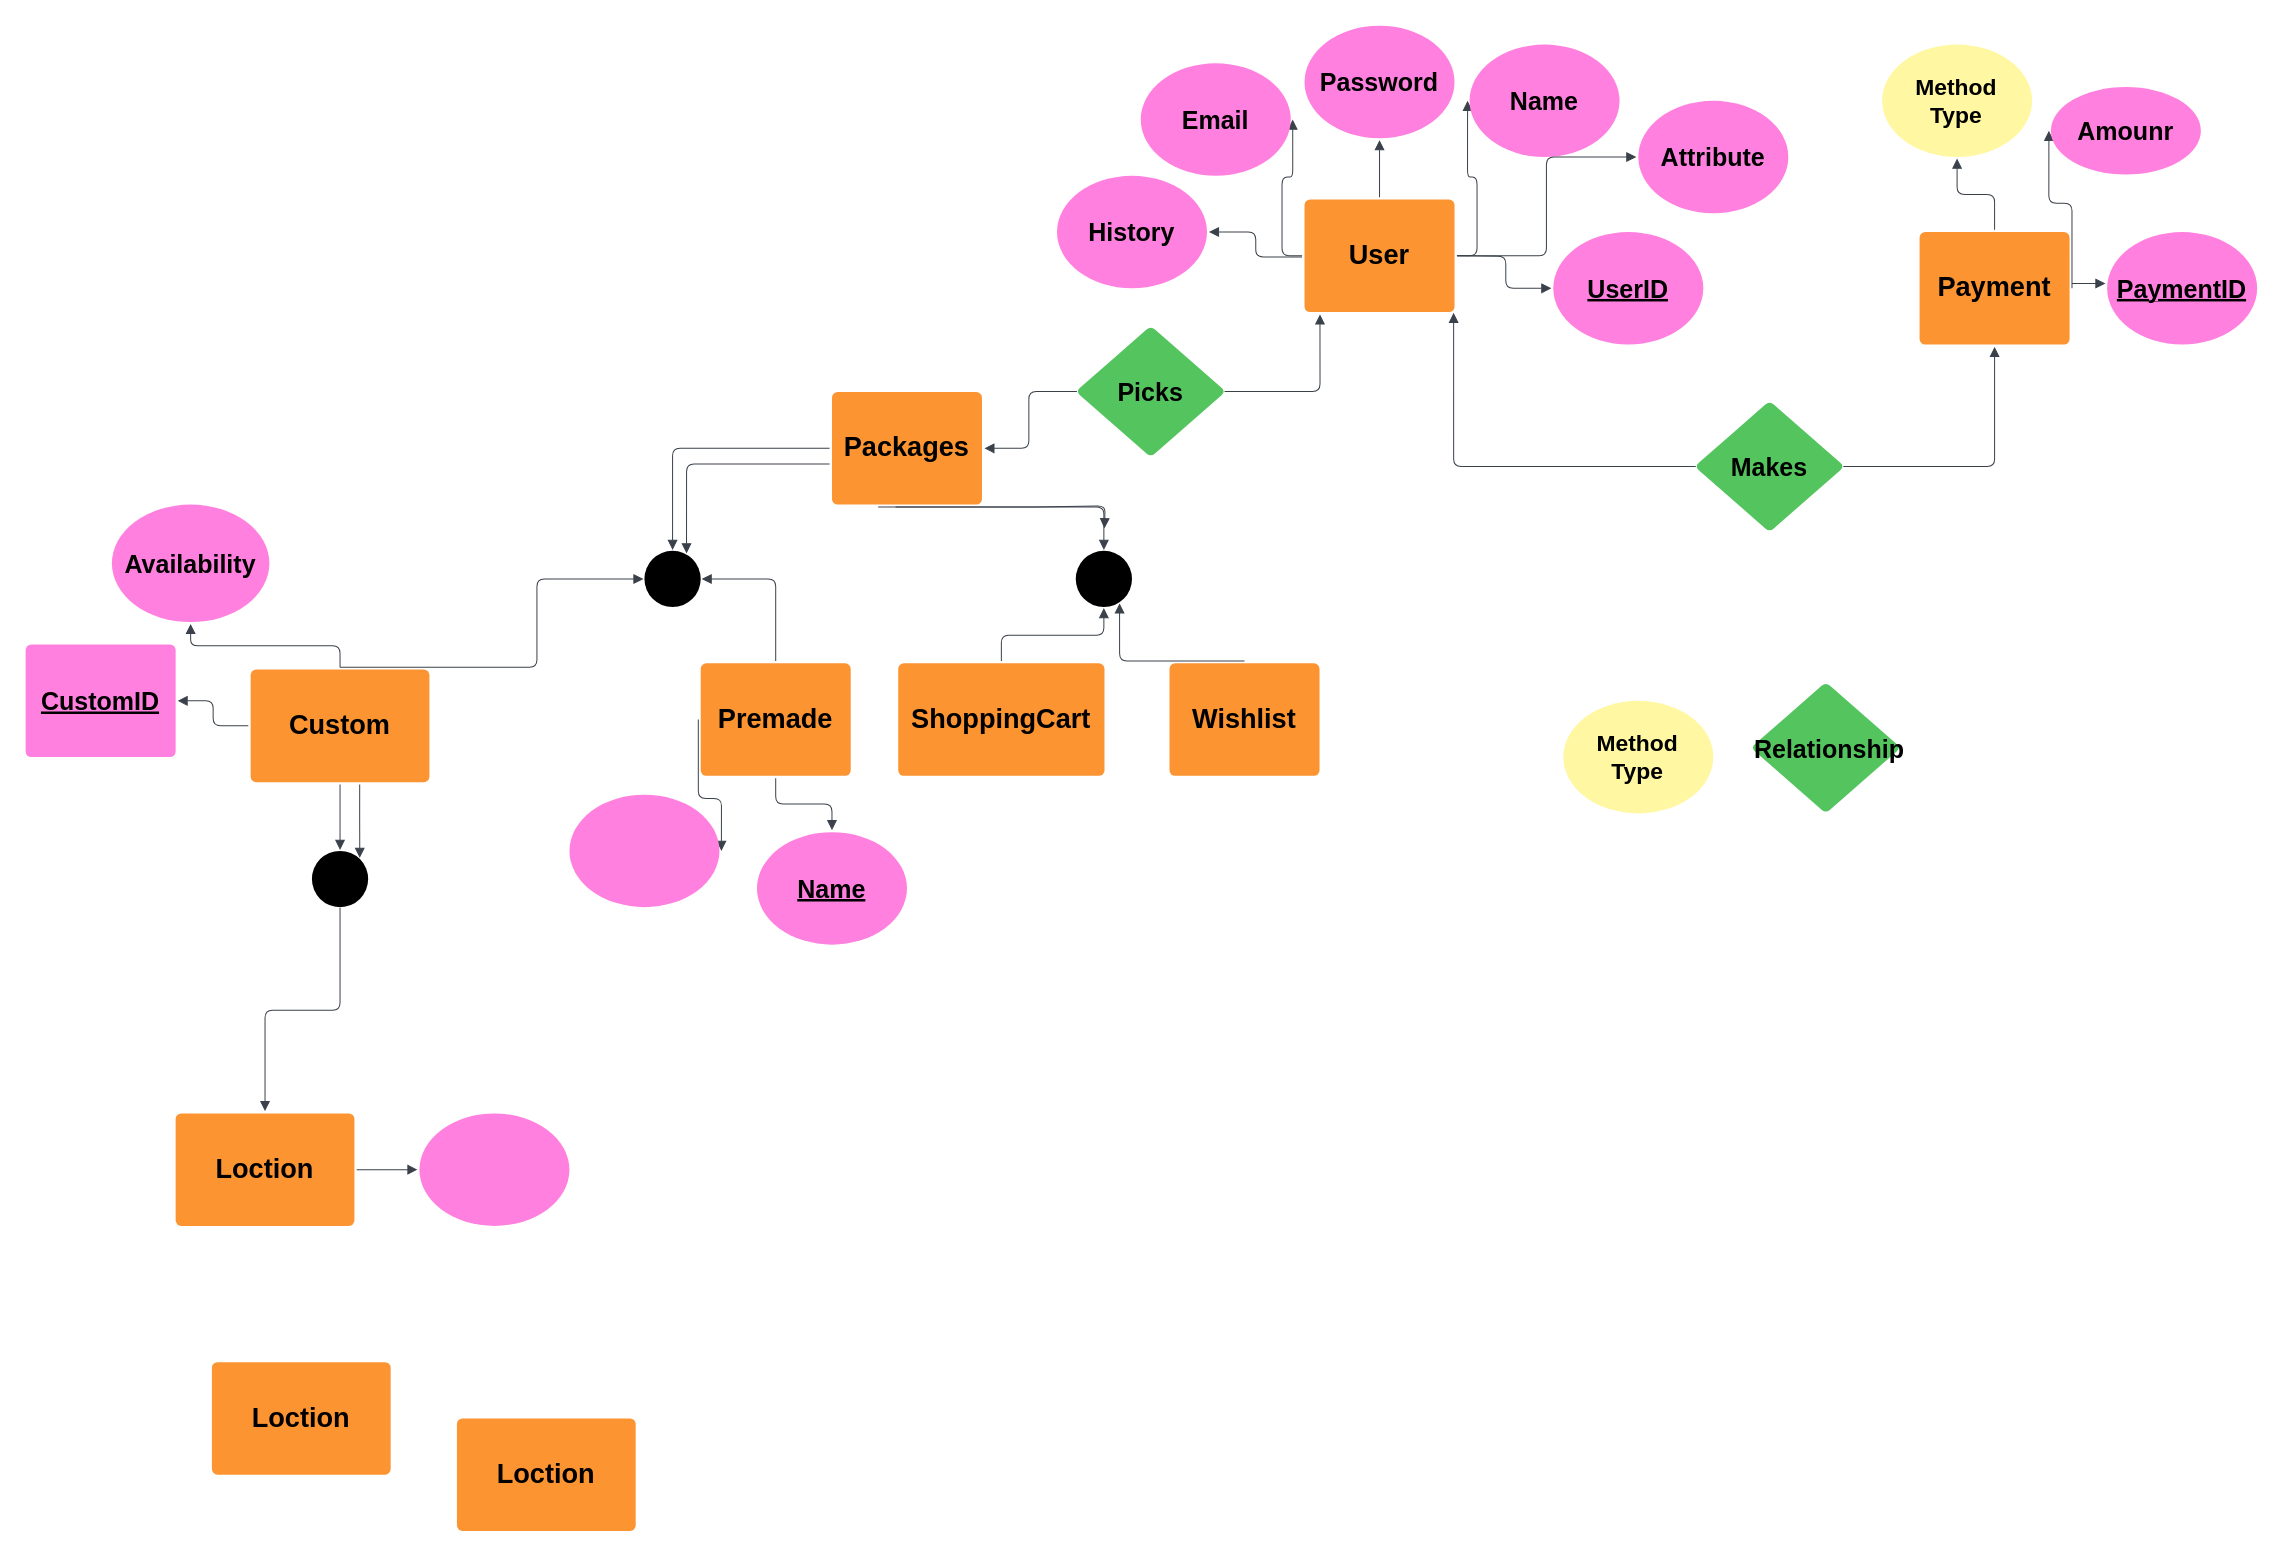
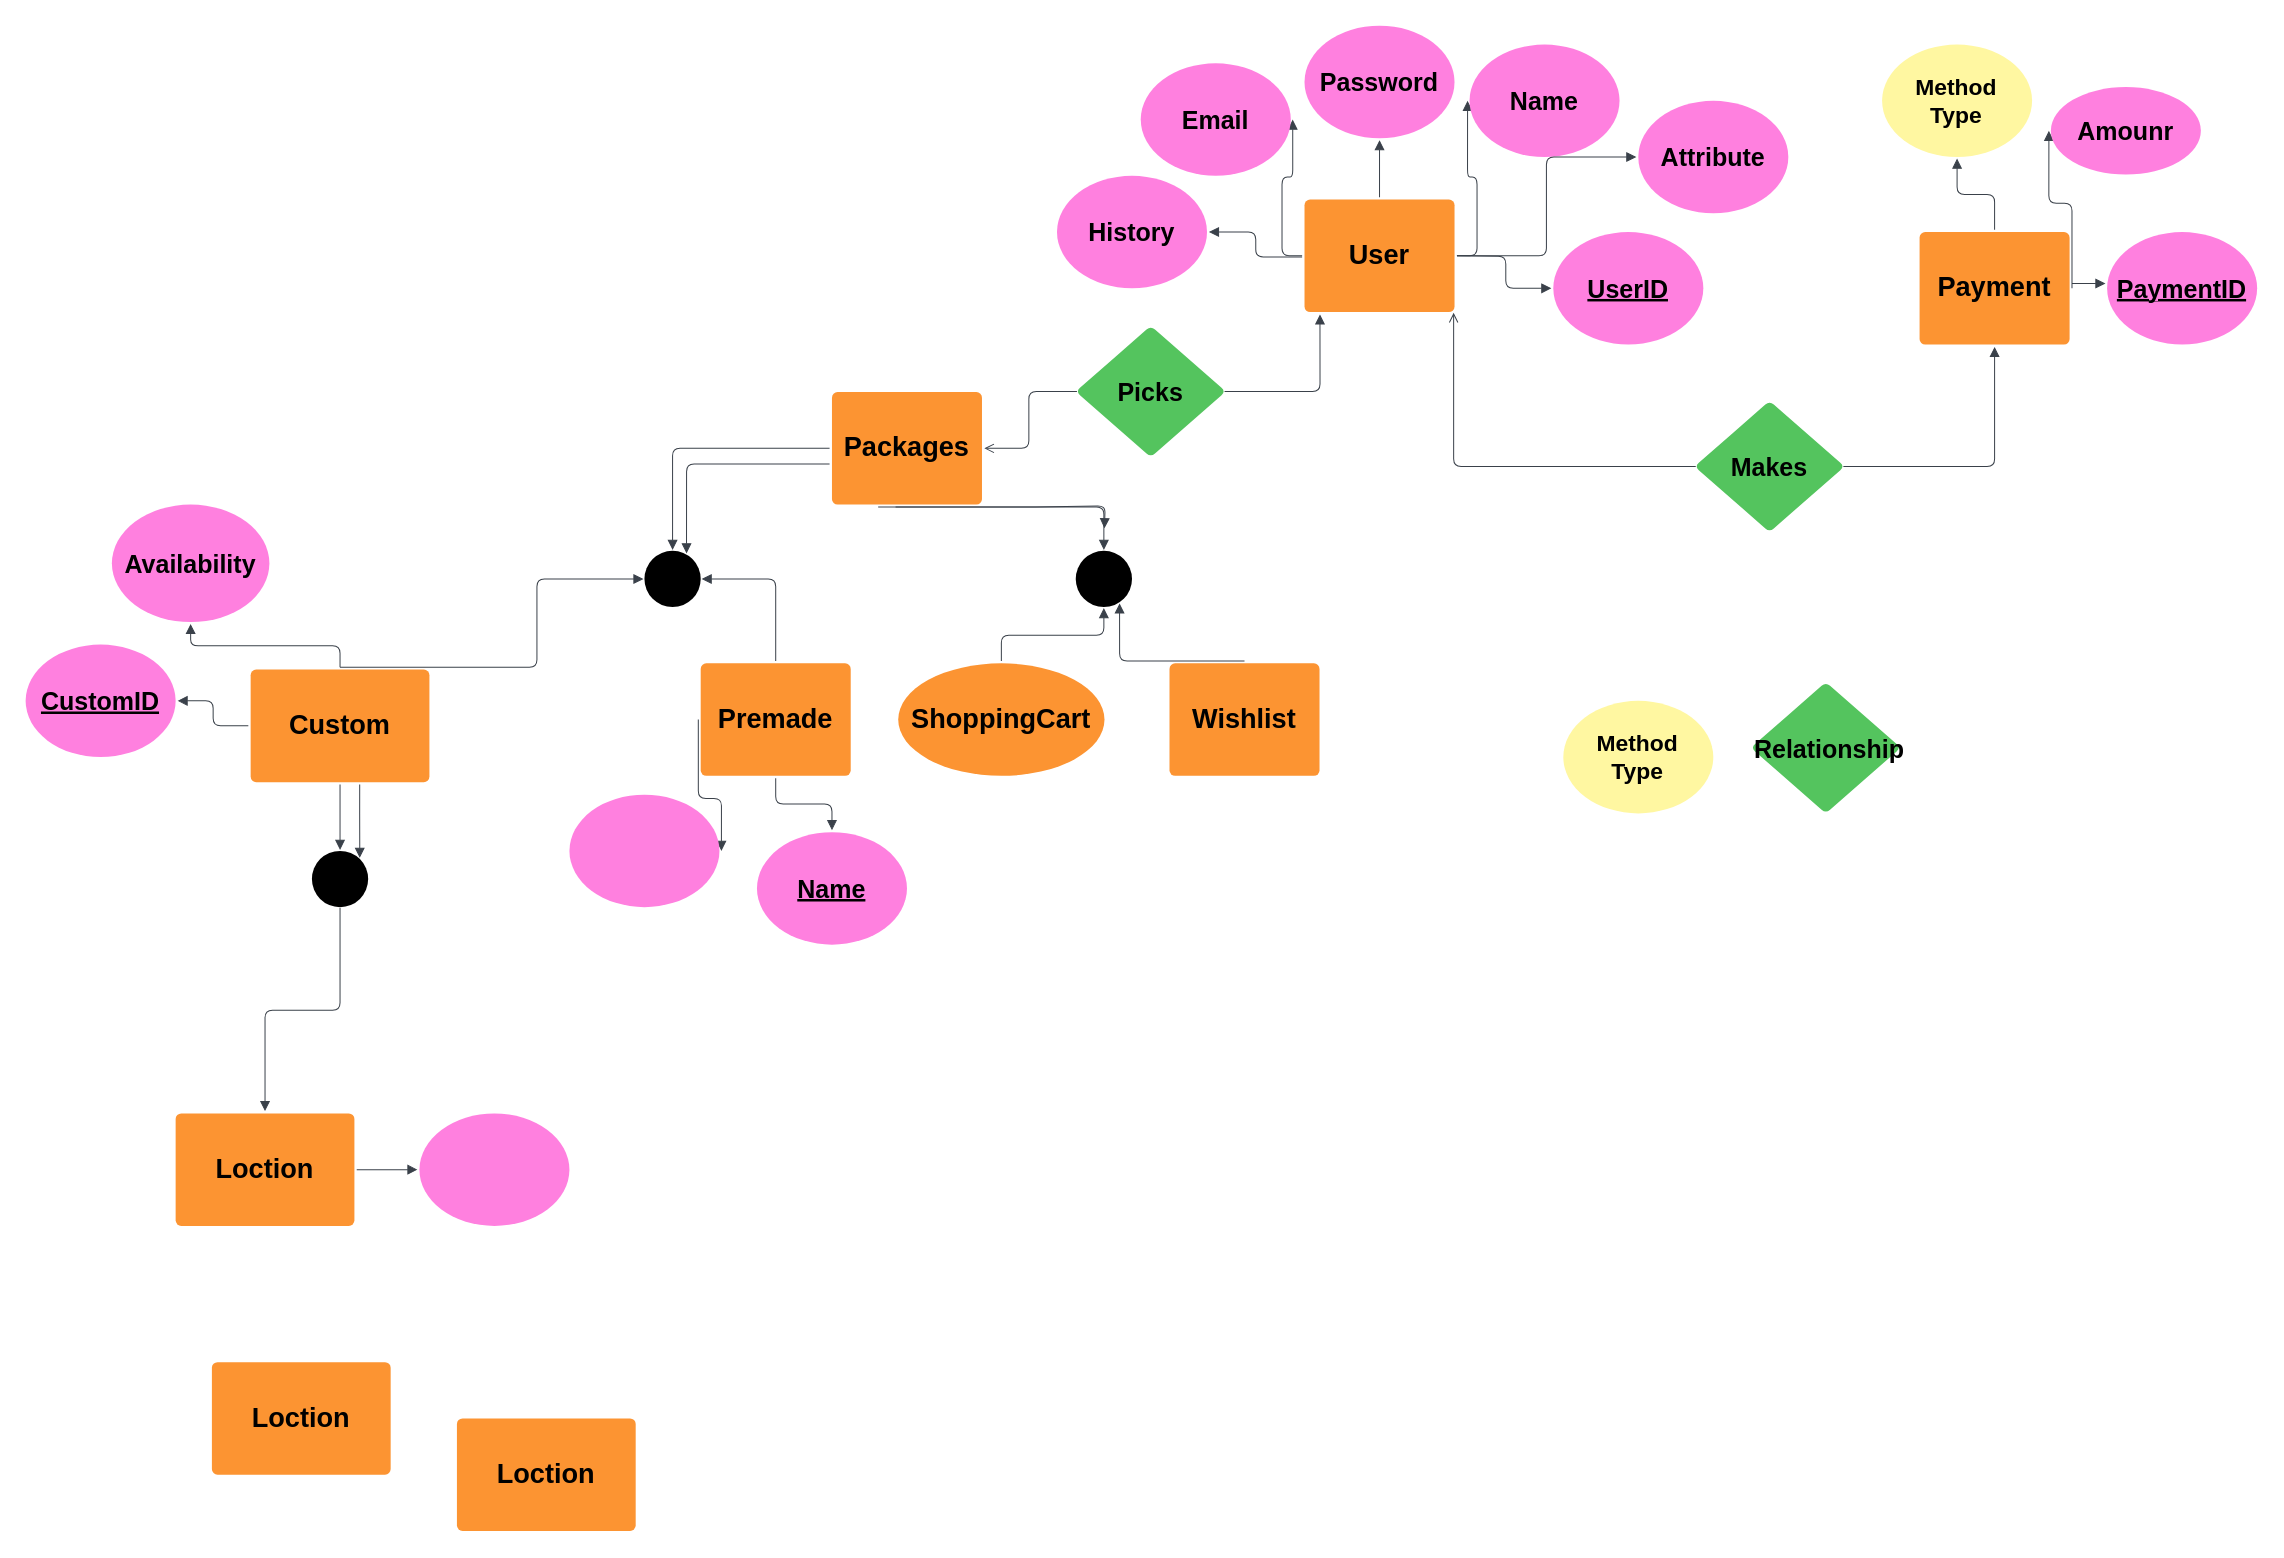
edge "Makes" -> "User": arrowhead block -> open
edge "Picks" -> "Packages": arrowhead block -> open
node "CustomID": shape rounded rectangle -> ellipse
node "ShoppingCart": shape rounded rectangle -> ellipse
